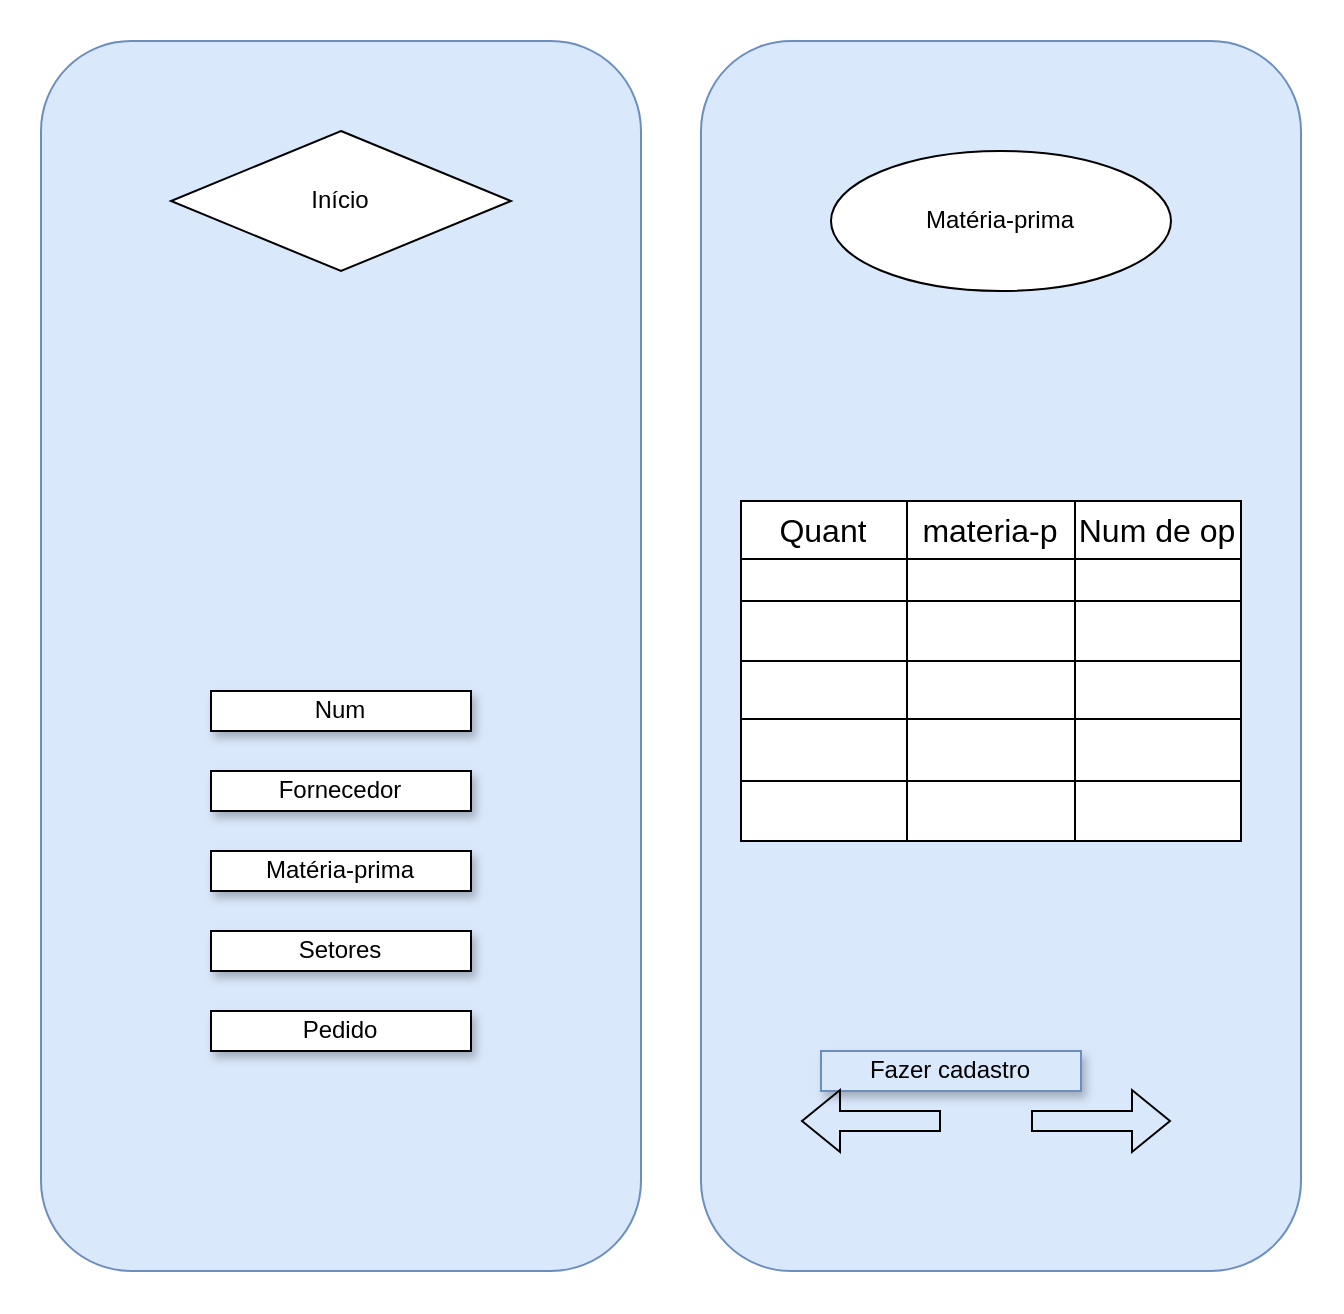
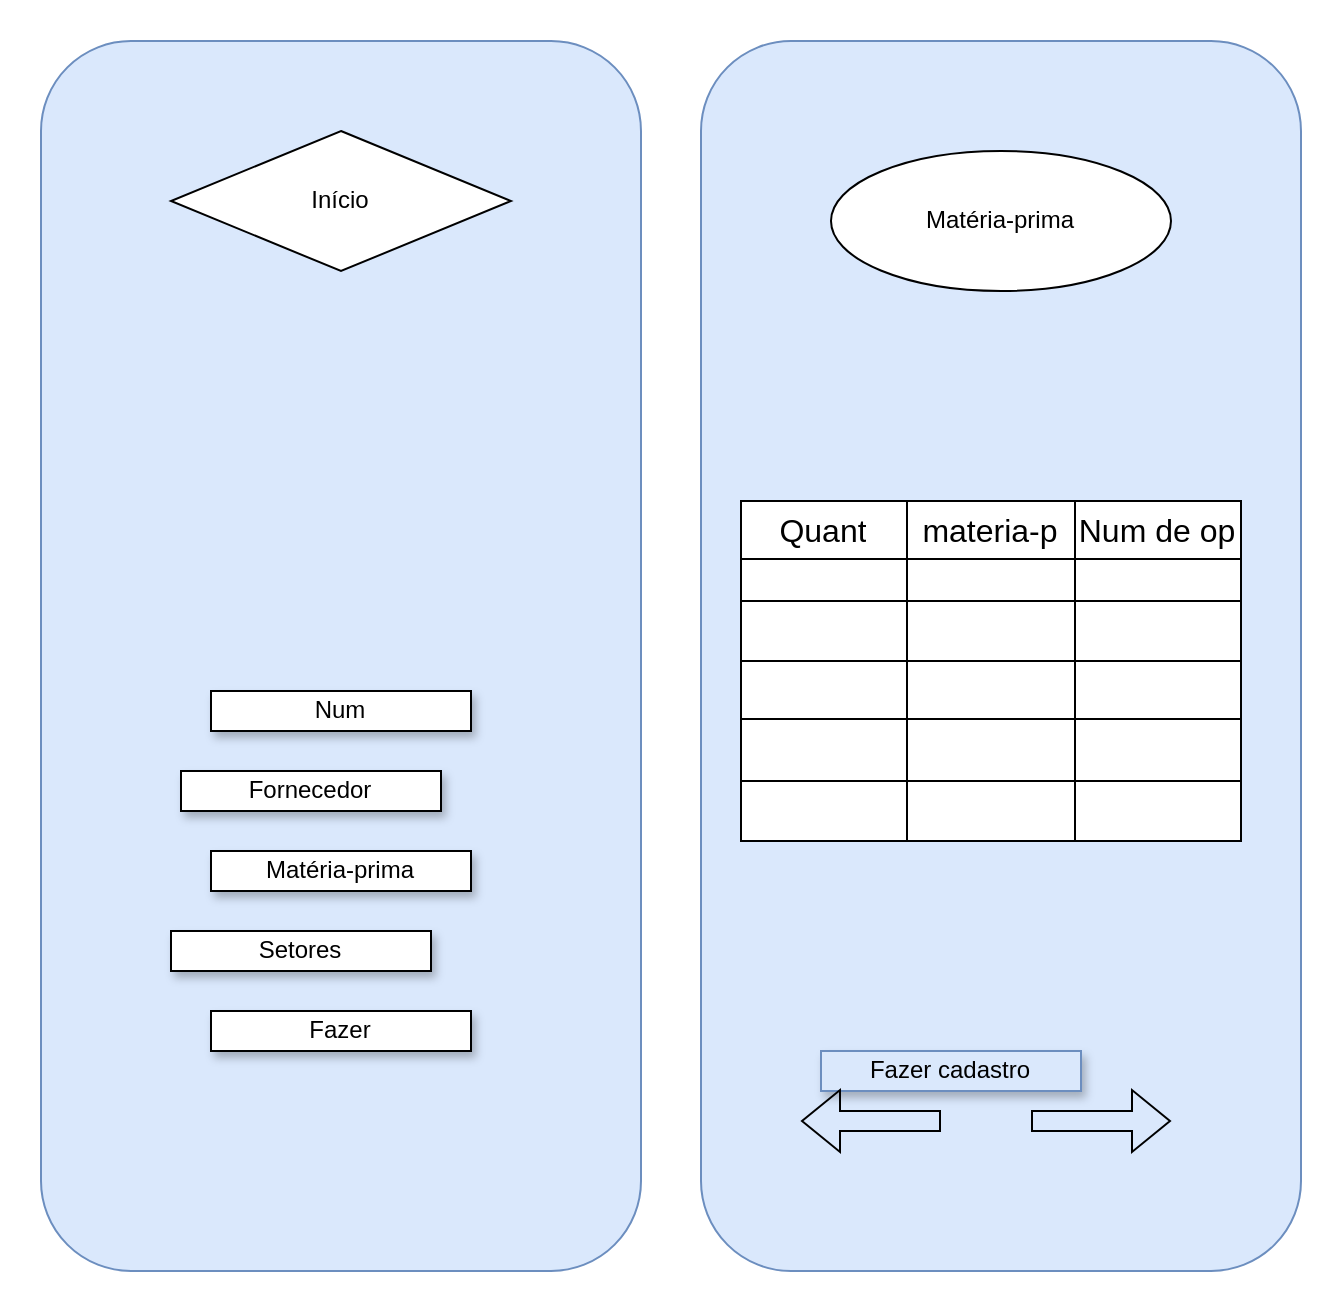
node "Fornecedor": moved (341, 791) -> (311, 791)
node "Setores": moved (341, 951) -> (301, 951)
node "Pedido": label "Pedido" -> "Fazer"
